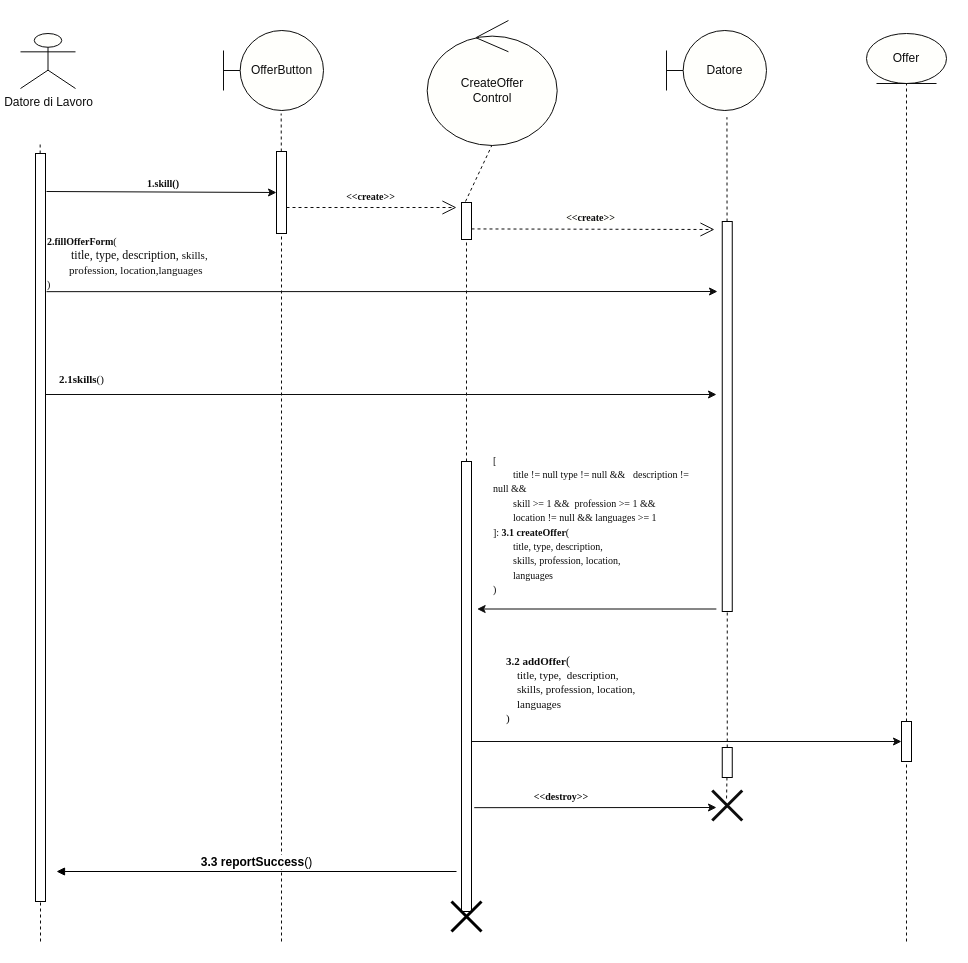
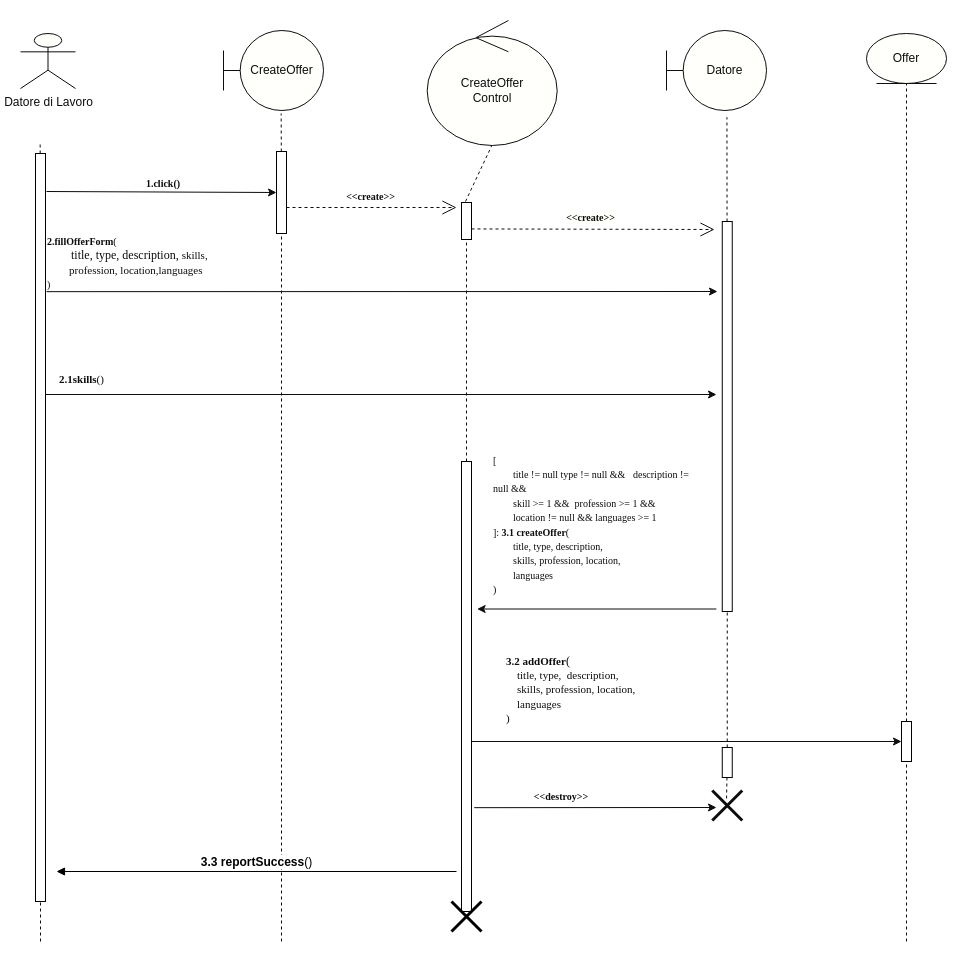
node "OfferButton": label "OfferButton" -> "CreateOffer"
node "1.skill()": label "1.skill()" -> "1.click()"
